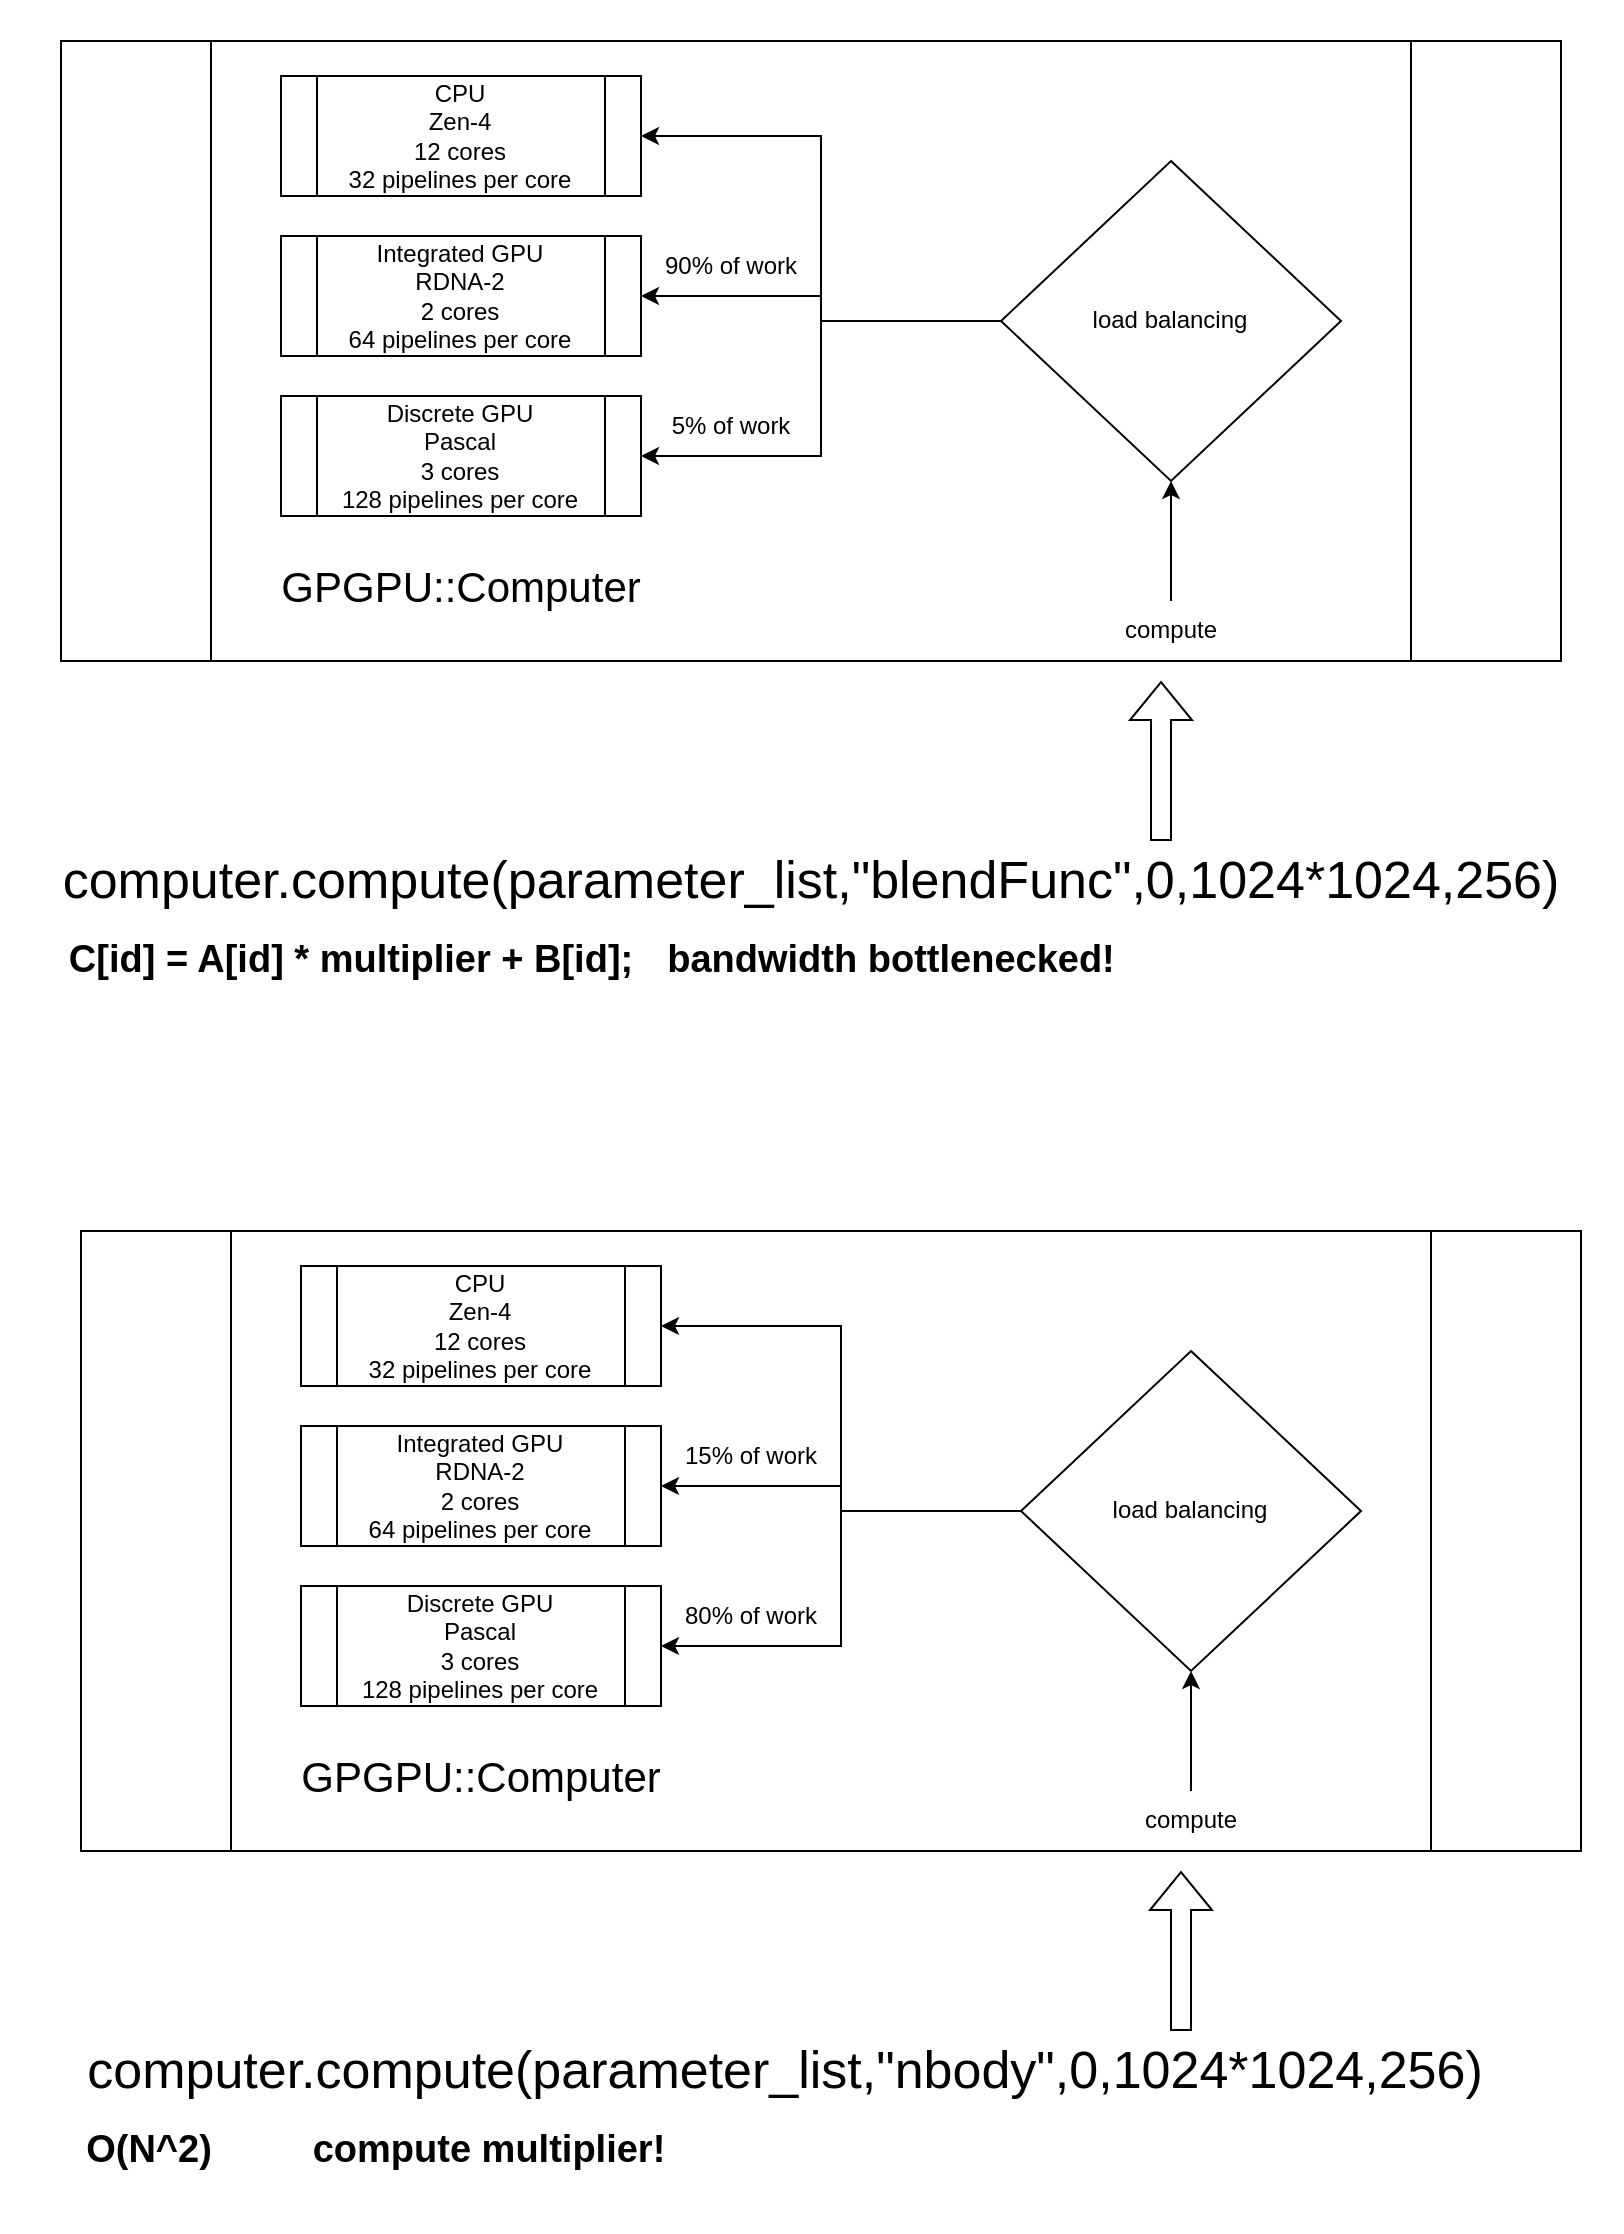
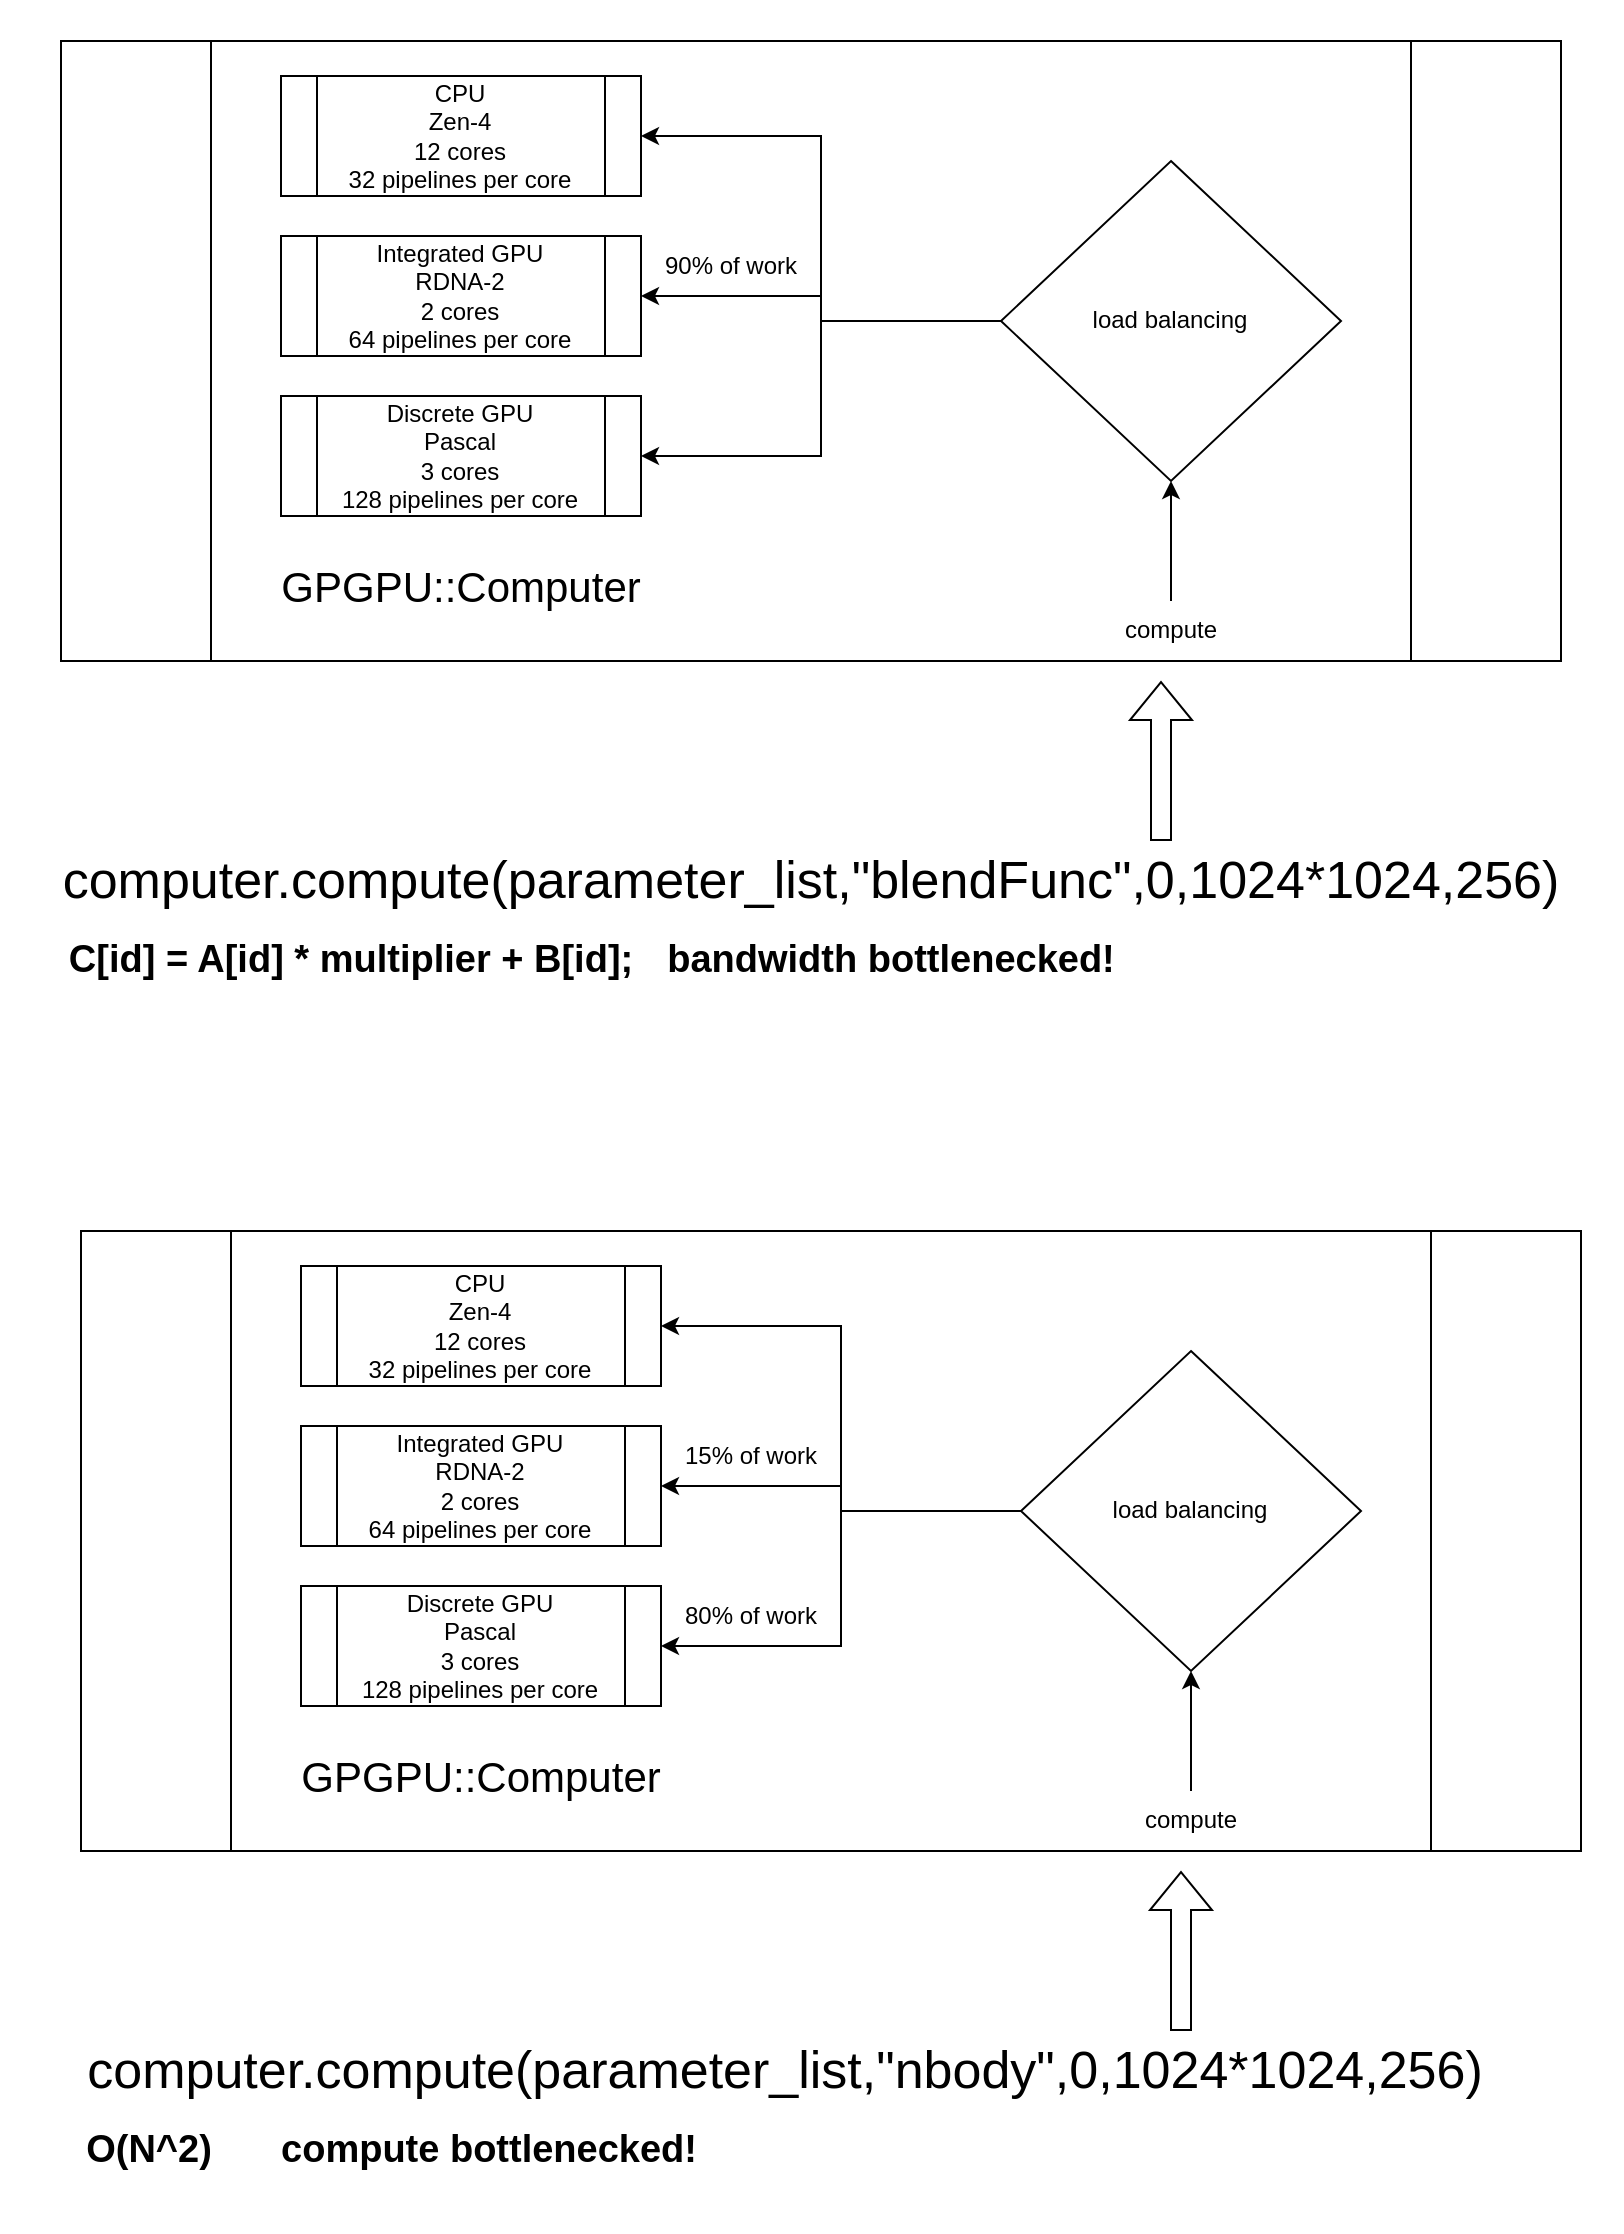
node "5% of work": removed
node "compute multiplier!": label "compute multiplier!" -> "compute bottlenecked!"
